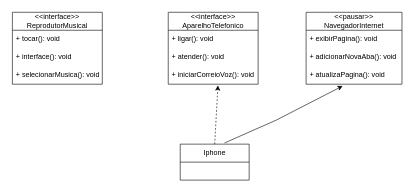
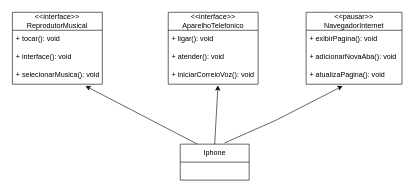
edge "Iphone" -> "+ selecionarMusica(): void": added
edge "Iphone" -> "+ iniciarCorreioVoz(): void": style dashed -> solid
